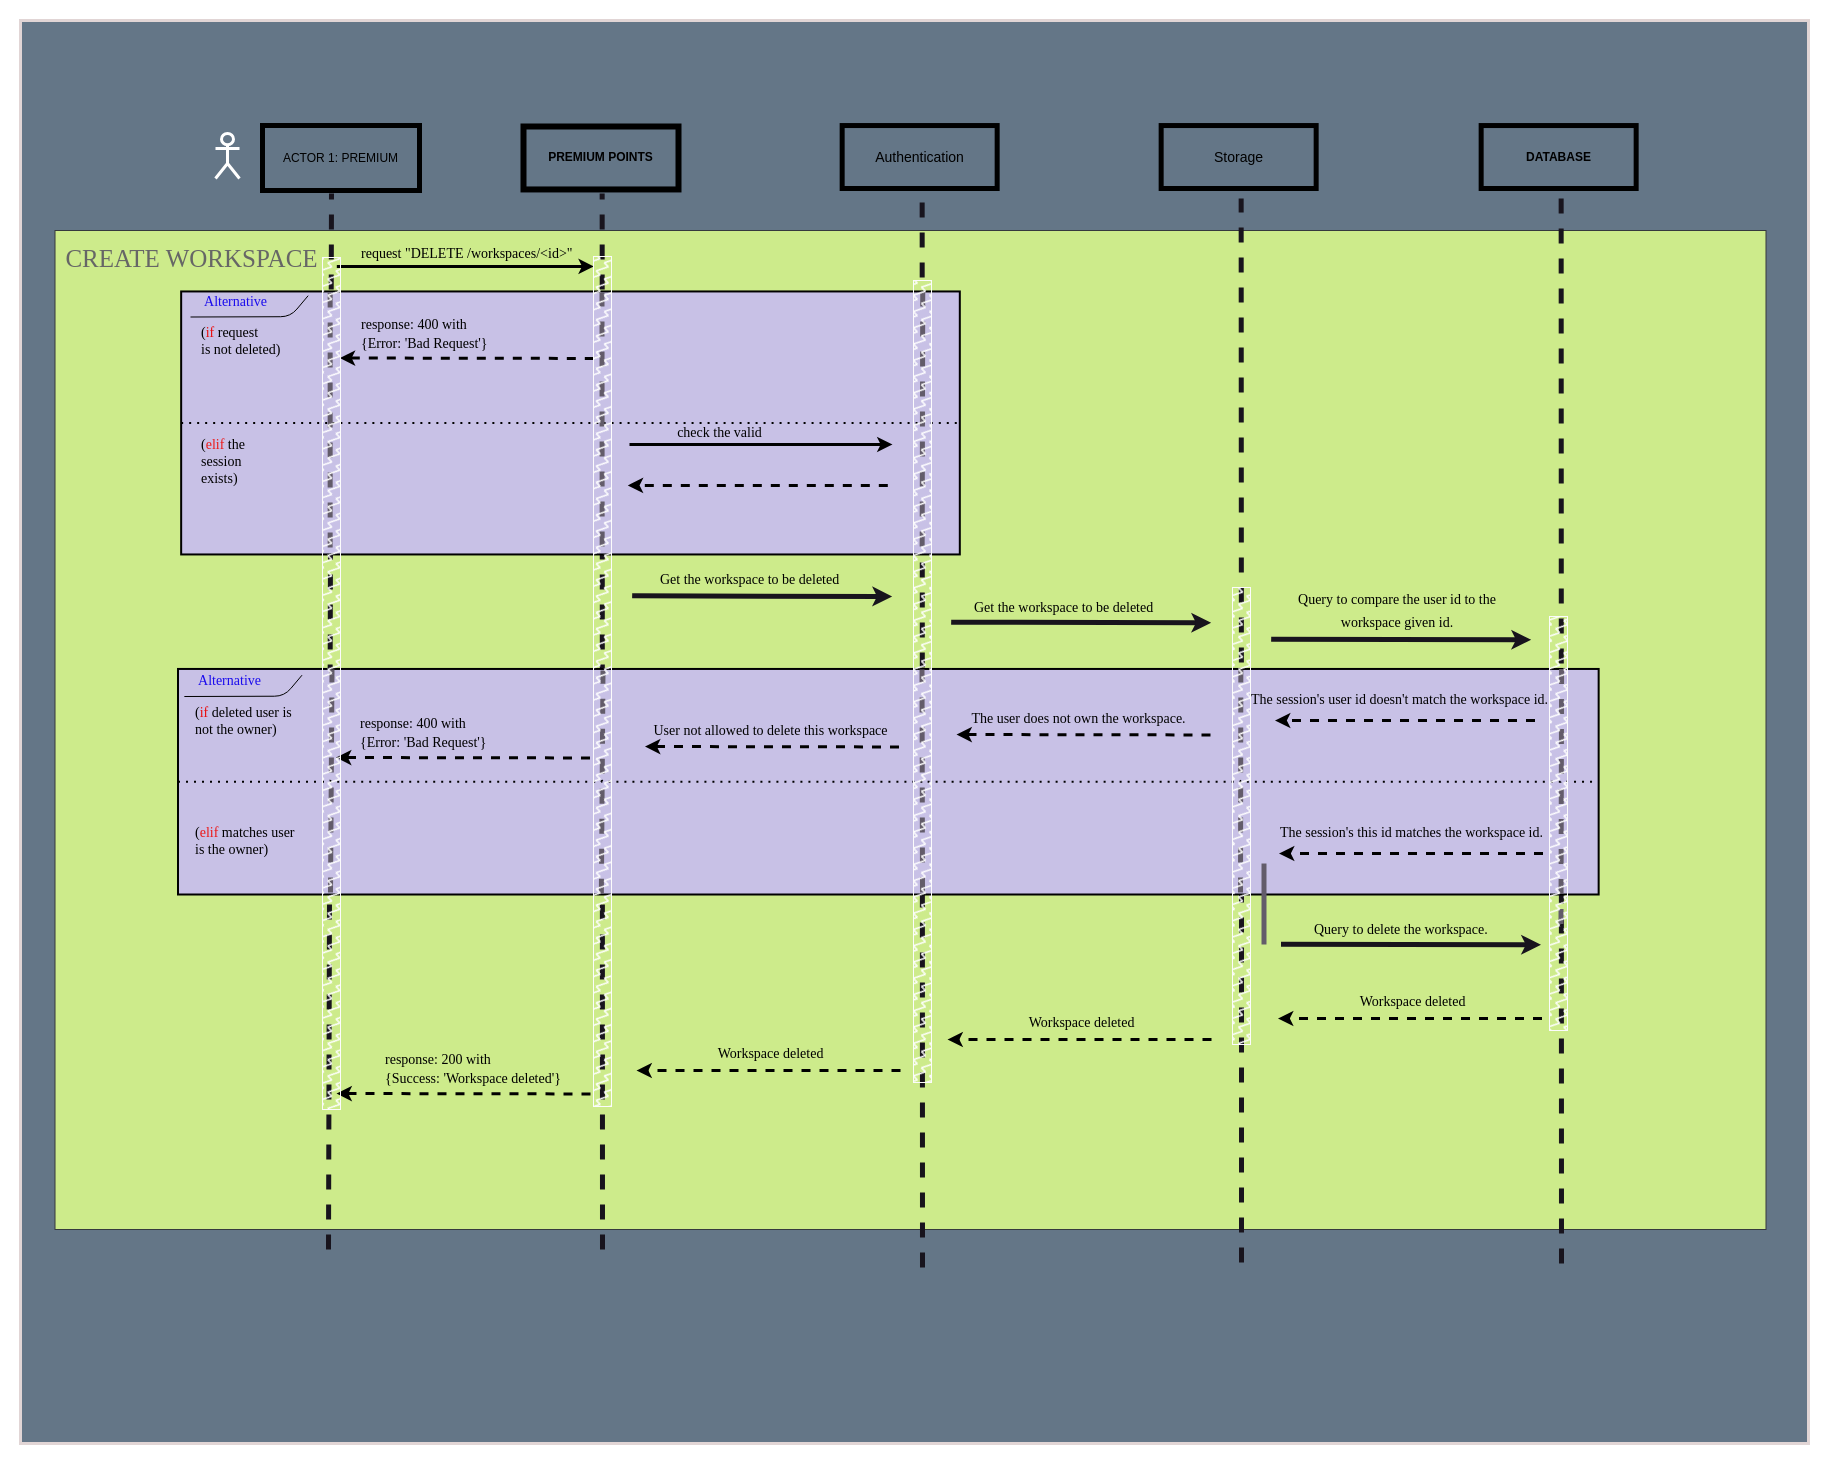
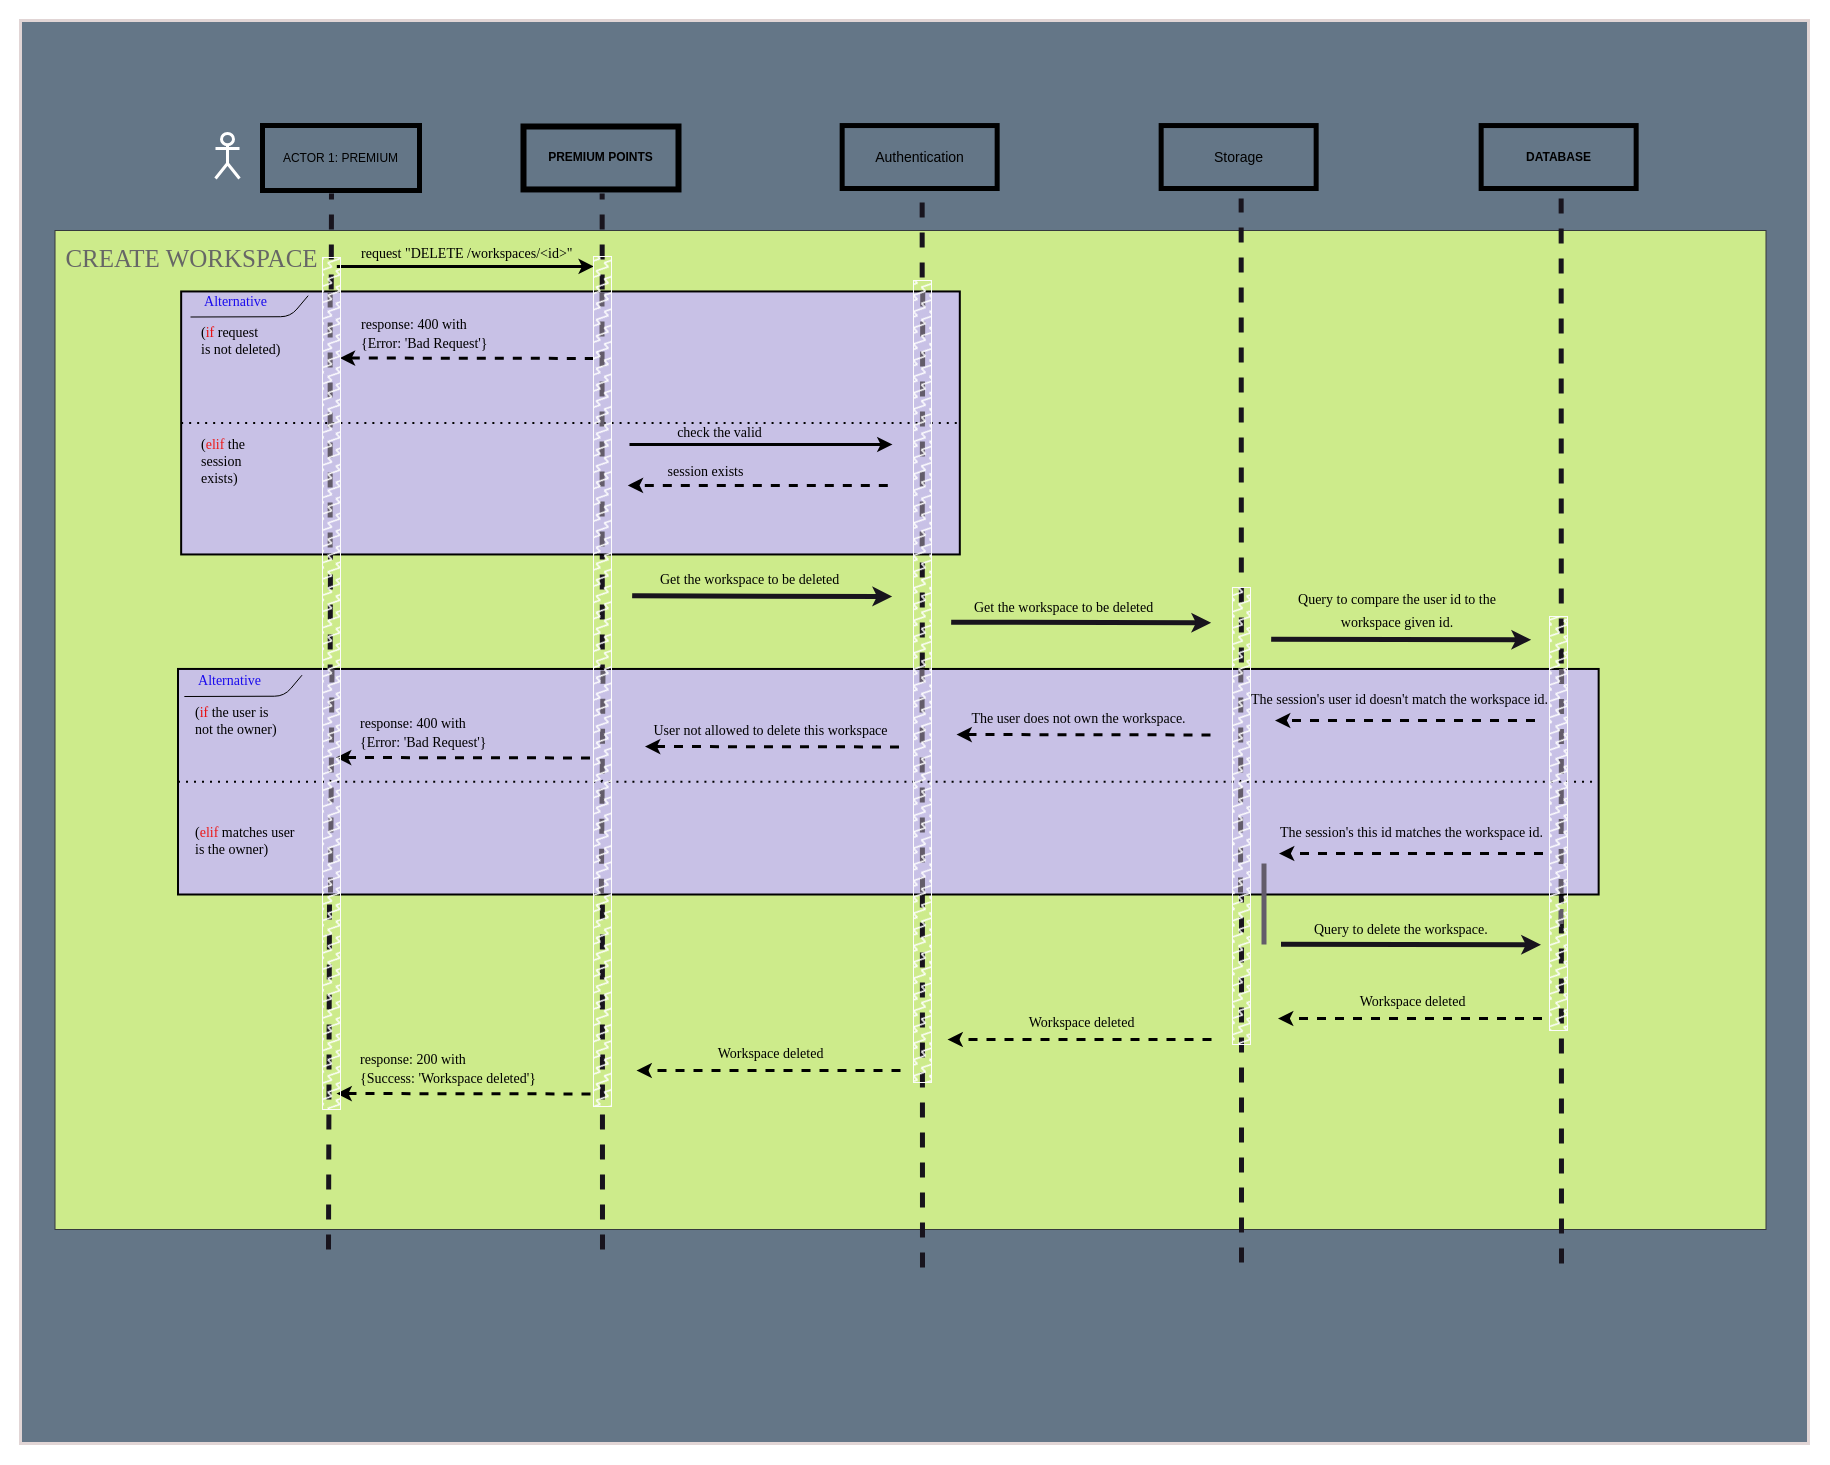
node "session exists": added
node "(if deleted user is not the owner)": label "(if deleted user is not the owner)" -> "(if the user is not the owner)"
node "response: 200 with {Success: 'Workspace deleted'}": moved (482, 1068) -> (457, 1068)
